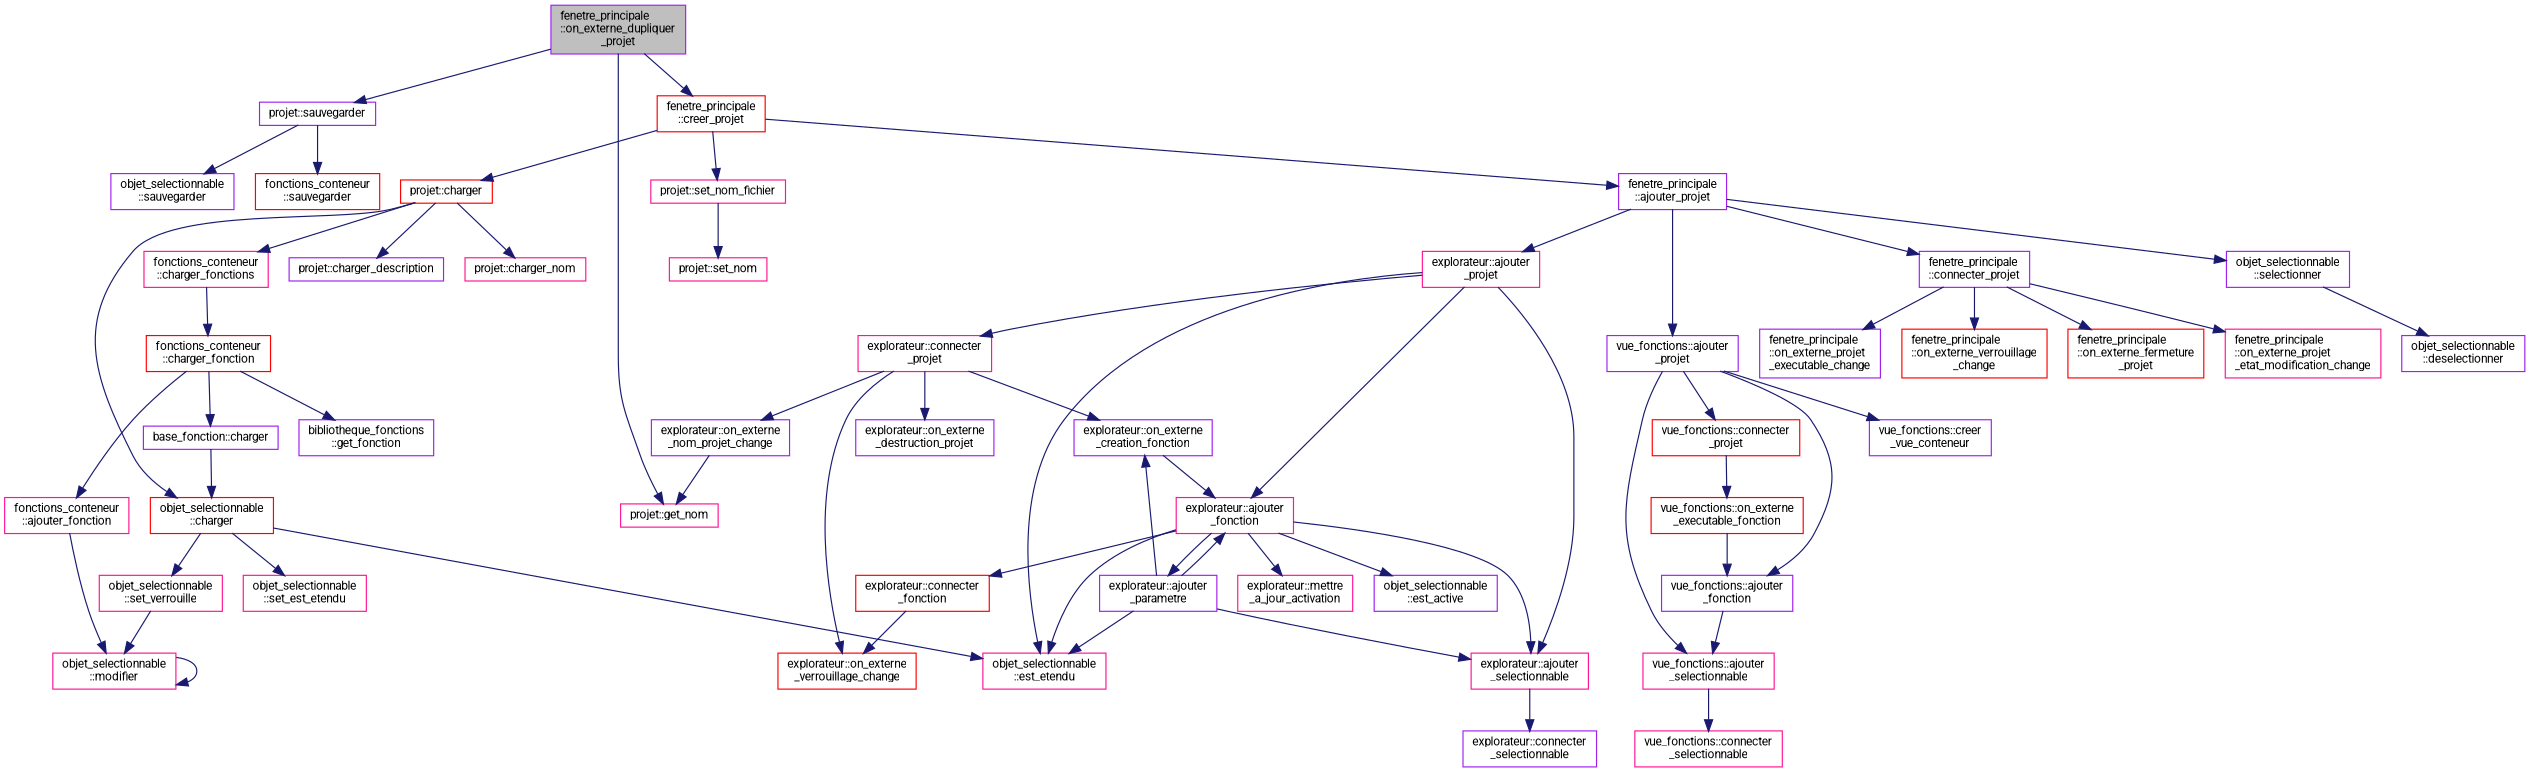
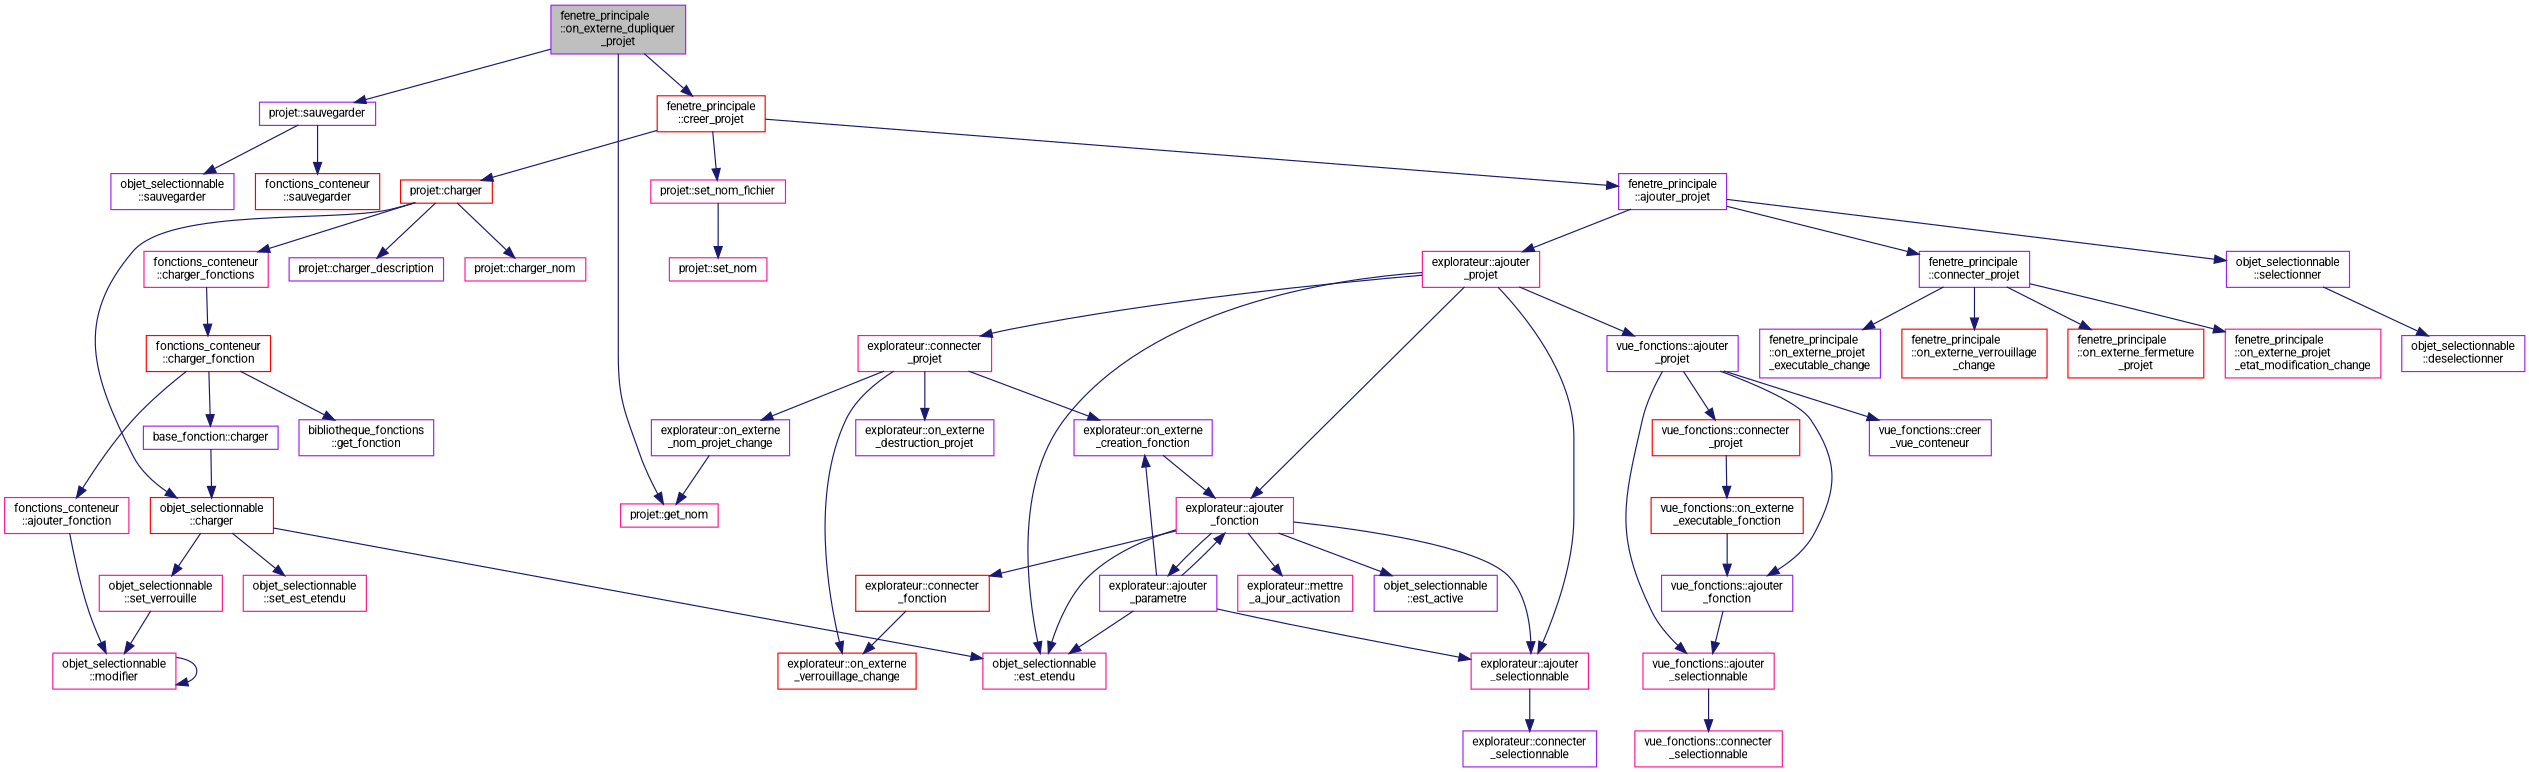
edge "fenetre_principale ::ajouter_projet" -> "vue_fonctions::ajouter _projet": now "explorateur::ajouter _projet" -> "vue_fonctions::ajouter _projet"
